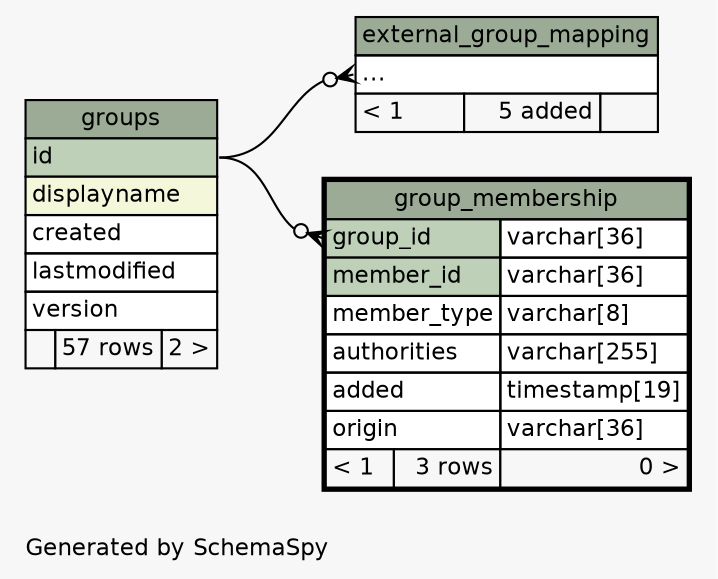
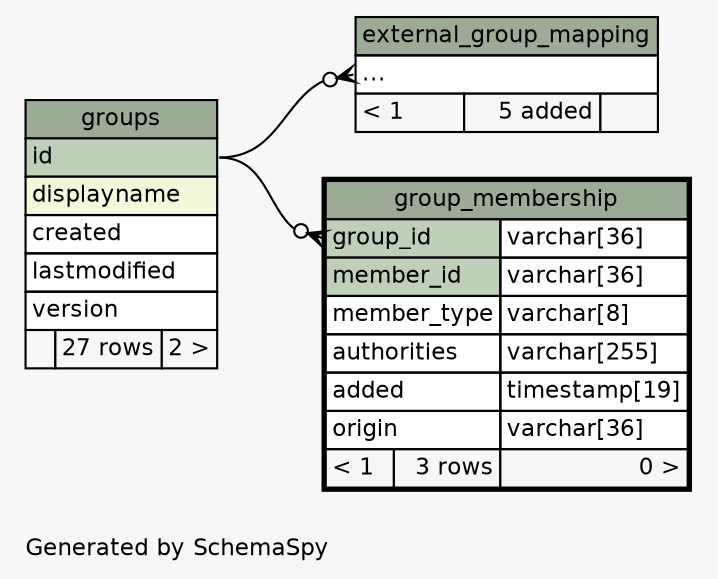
node "groups": text "57 rows" -> "27 rows"
